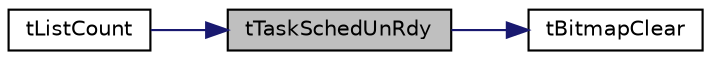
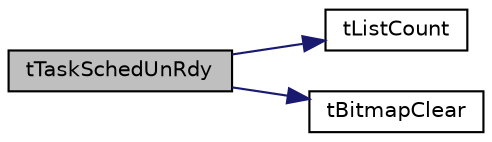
edge "tListCount" -> "tTaskSchedUnRdy": reversed
